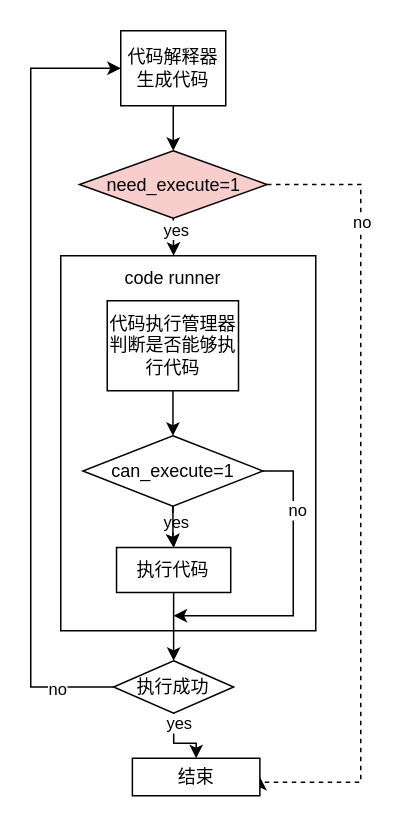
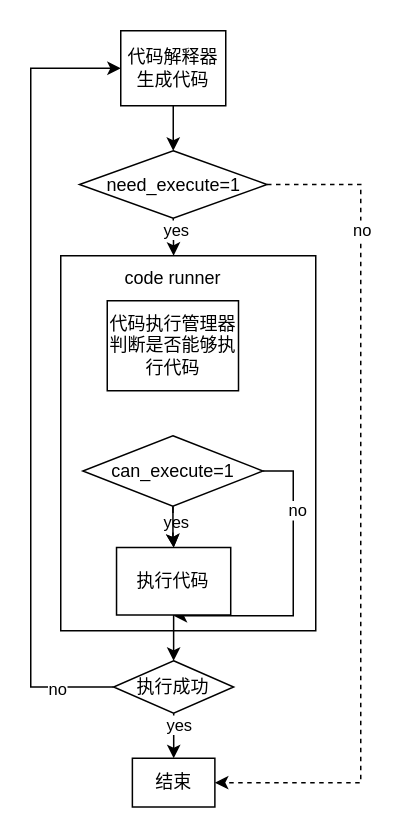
node "need_execute=1": fillcolor #f8cecc -> #ffffff
edge "代码执行管理器判断是否能够执行代码" -> "can_execute=1": removed
node "执行代码": size 114x45 -> 114x68
node "结束": size 128x38 -> 83x49
